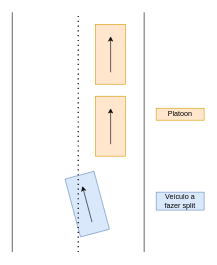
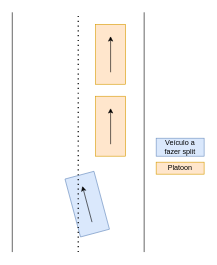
node "Platoon": moved (180, 114) -> (180, 168)
node "Veículo a fazer split": moved (180, 201) -> (180, 147)
